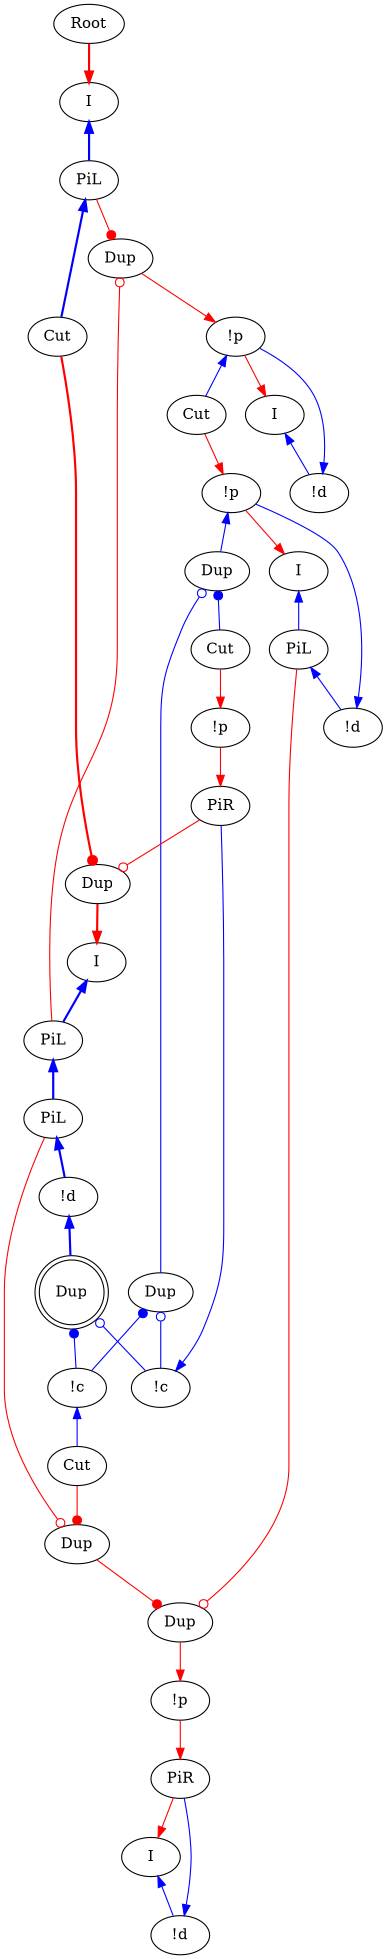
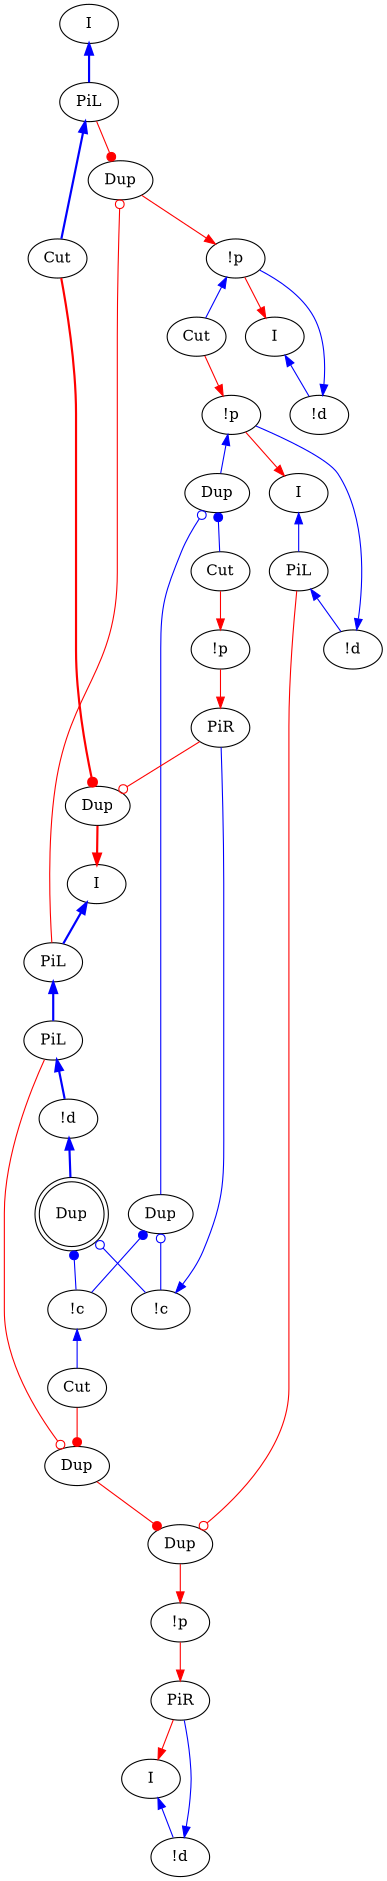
node "Root": removed
